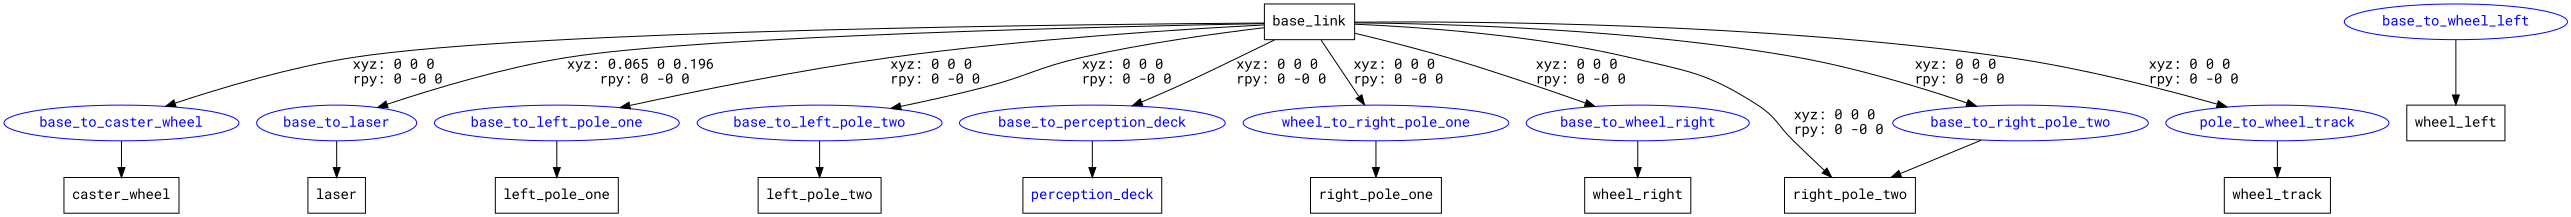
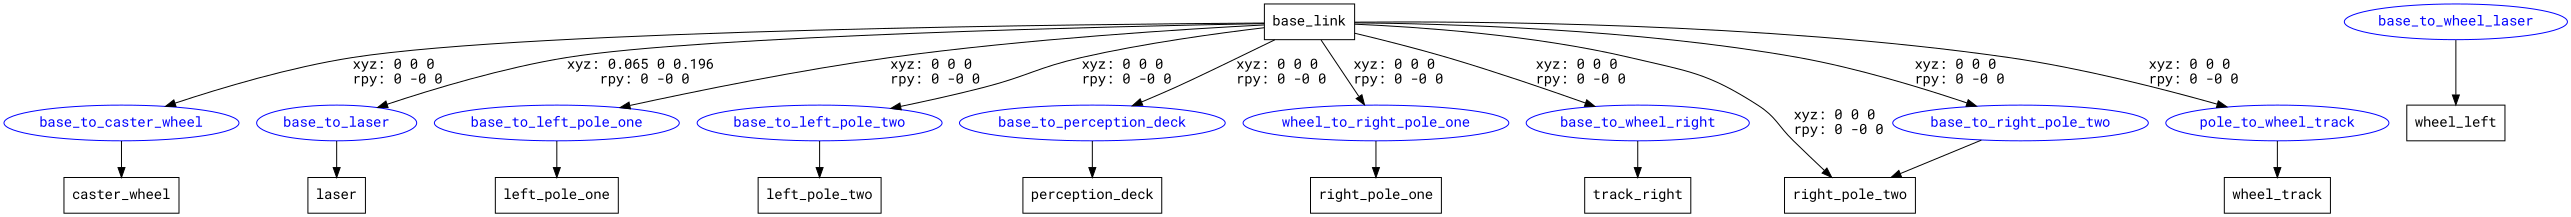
node "base_to_wheel_left": label "base_to_wheel_left" -> "base_to_wheel_laser"
node "perception_deck": fontcolor blue -> black
node "wheel_right": label "wheel_right" -> "track_right"
